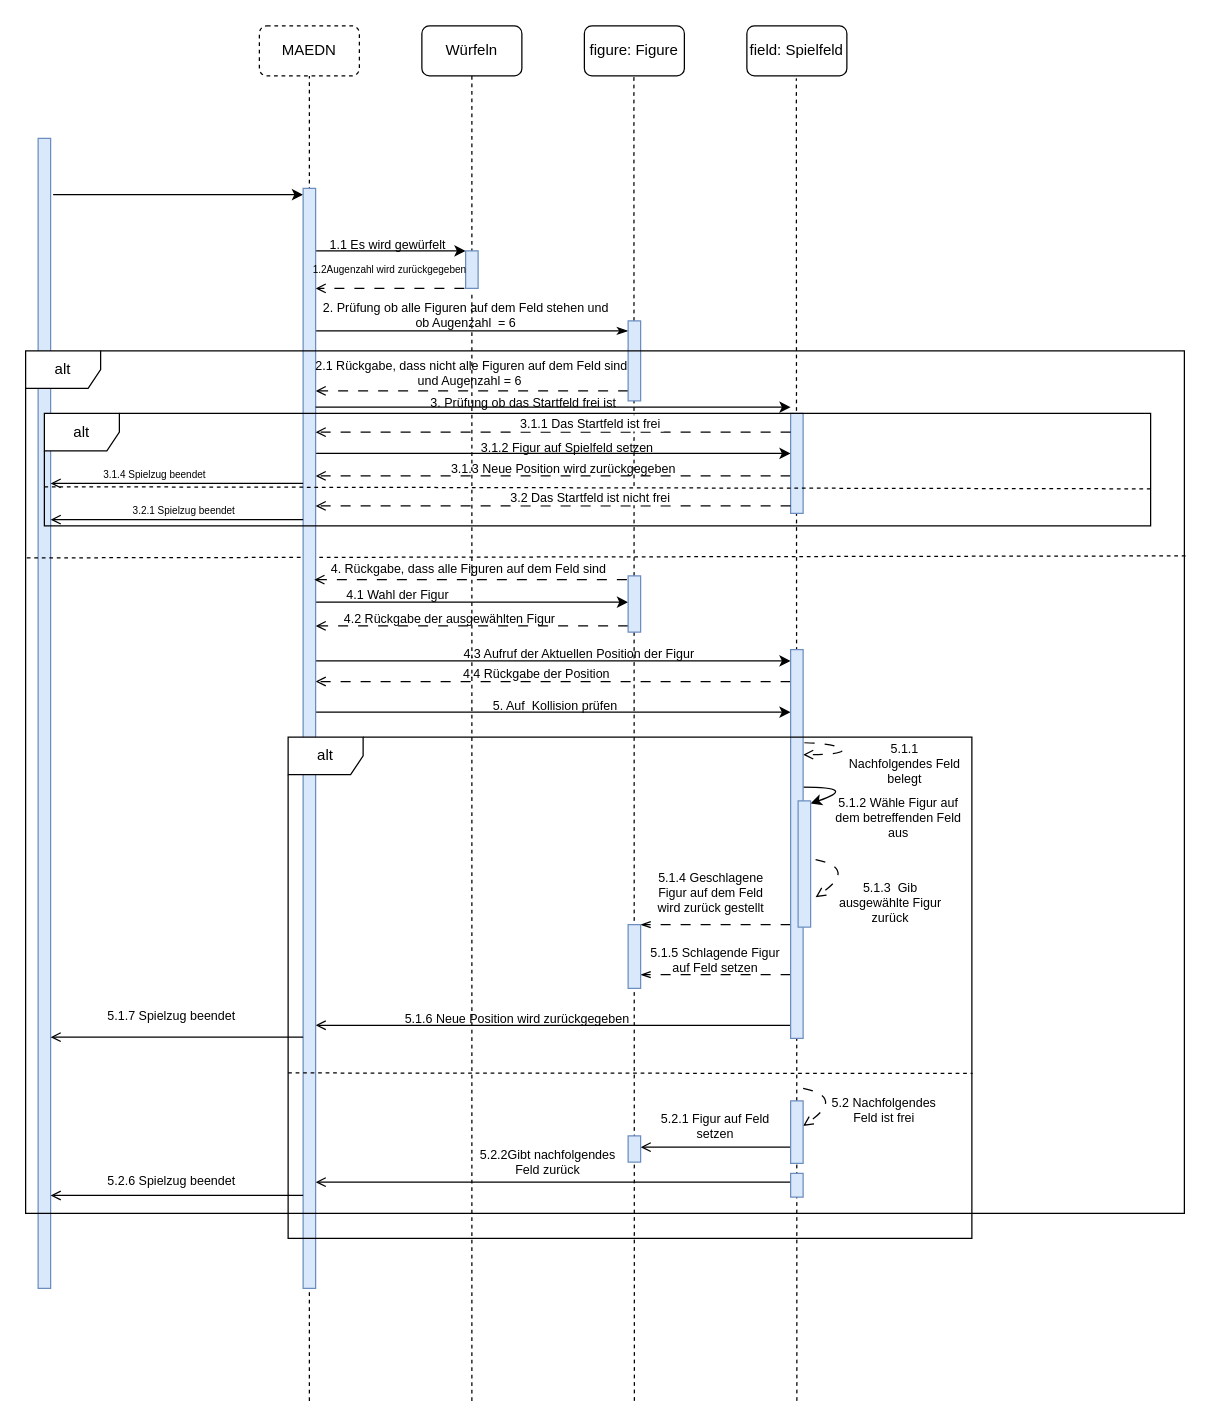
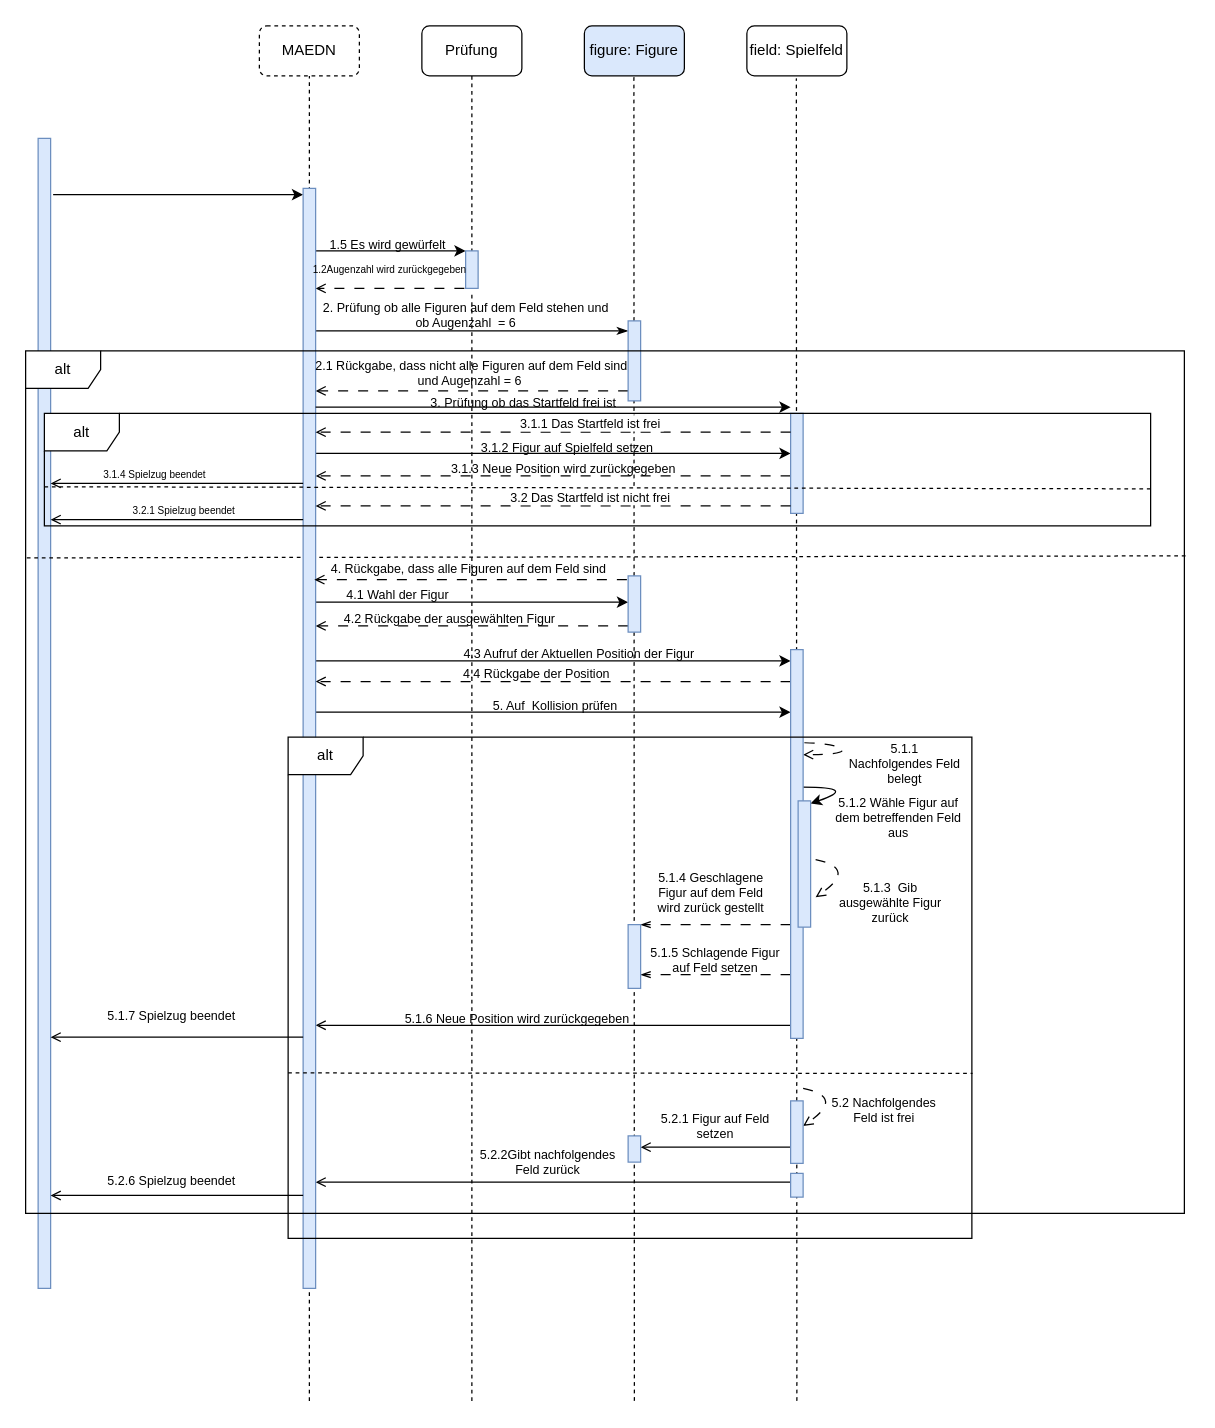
node "Würfeln": label "Würfeln" -> "Prüfung"
node "figure: Figure": fillcolor #ffffff -> #dae8fc
node "1.1 Es wird gewürfelt": label "1.1 Es wird gewürfelt" -> "1.5 Es wird gewürfelt"
